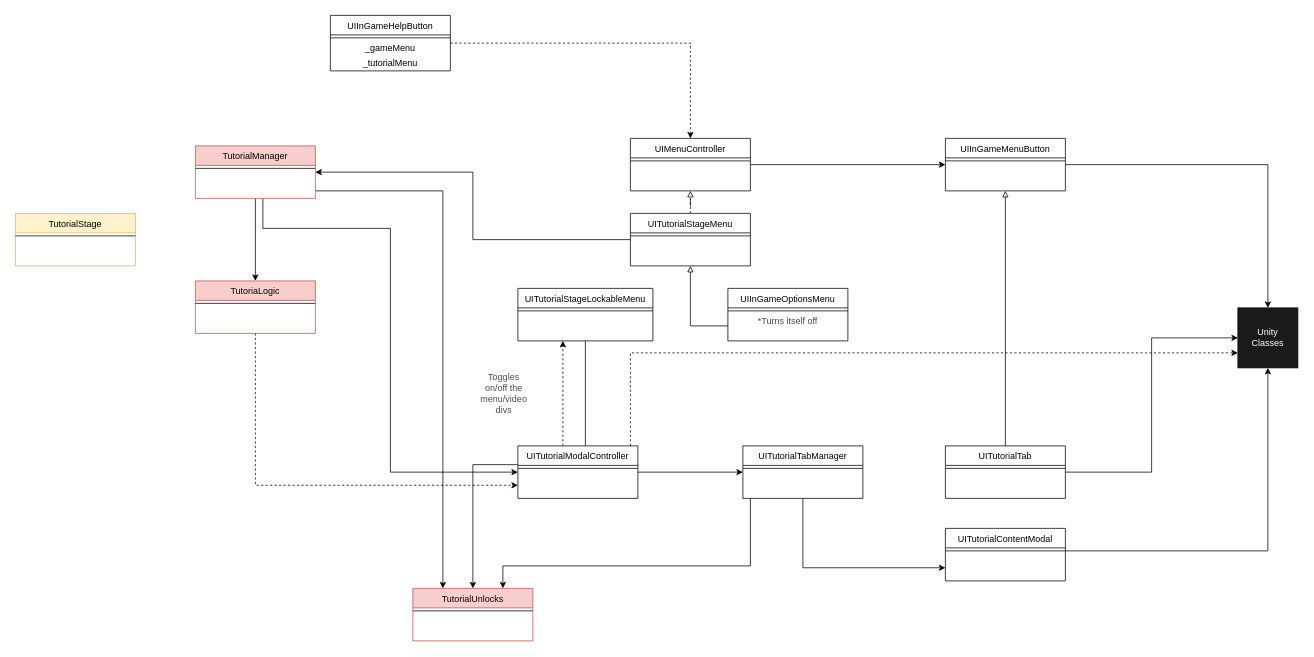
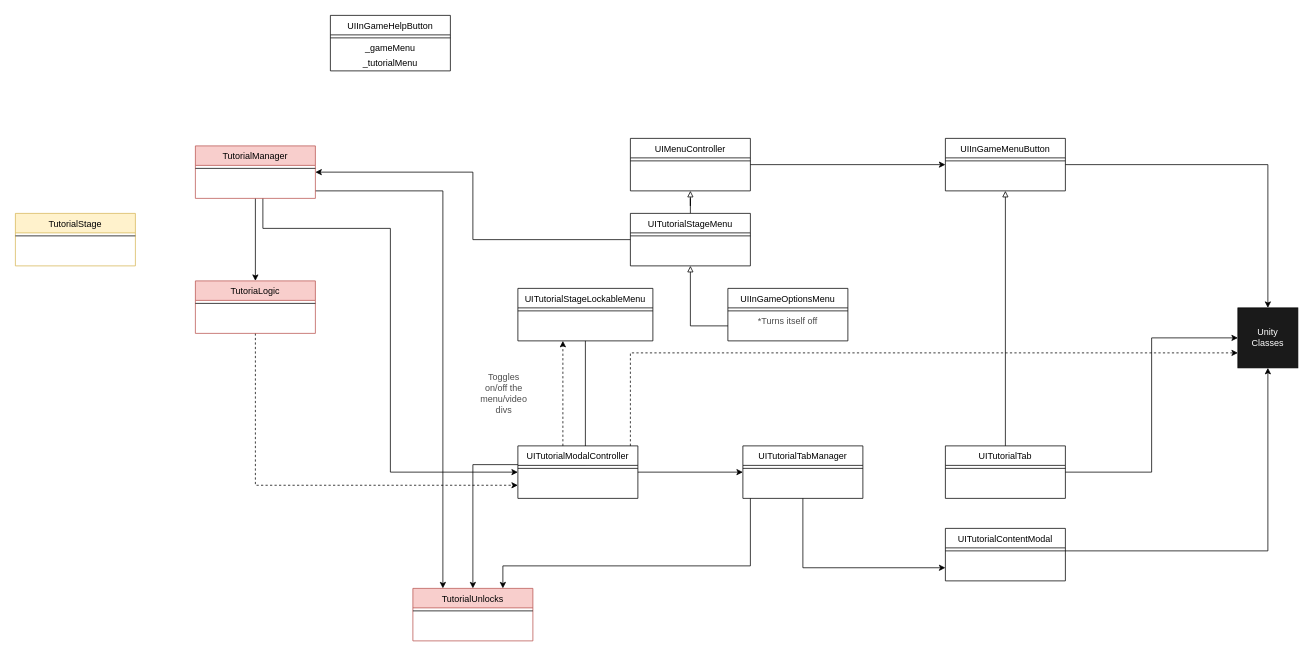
edge "UIInGameHelpButton" -> "UIMenuController": removed
edge "UITutorialStageMenu" -> "UIMenuController": style dashed -> solid
